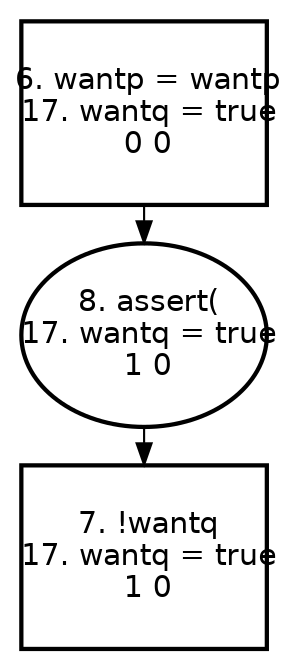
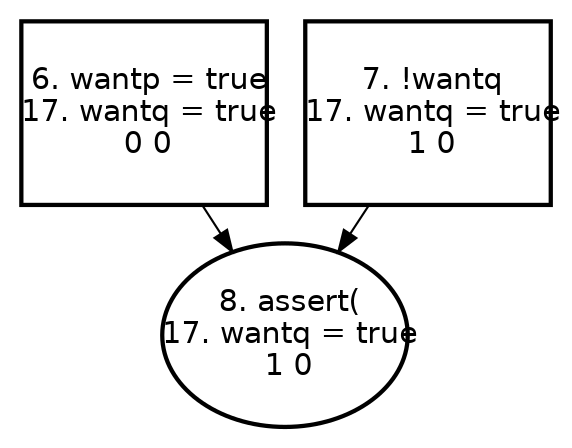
node "6. wantp = wantp 17. wantq = true 0 0": label "6. wantp = wantp 17. wantq = true 0 0" -> "6. wantp = true 17. wantq = true 0 0"
edge "8. assert( 17. wantq = true 1 0" -> "7. !wantq 17. wantq = true 1 0": reversed
